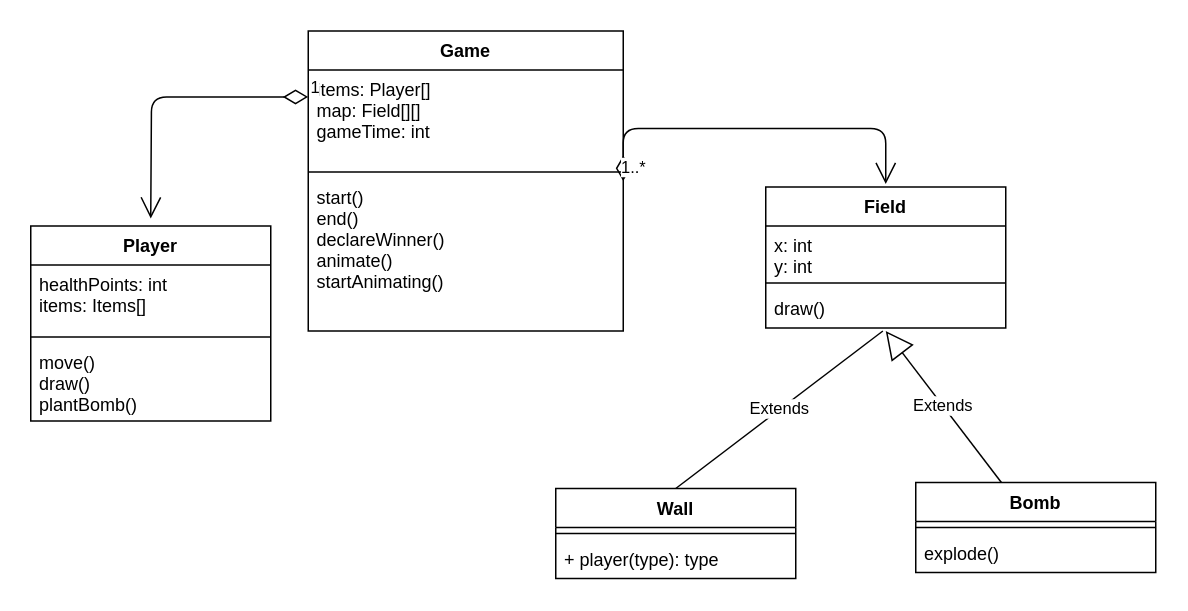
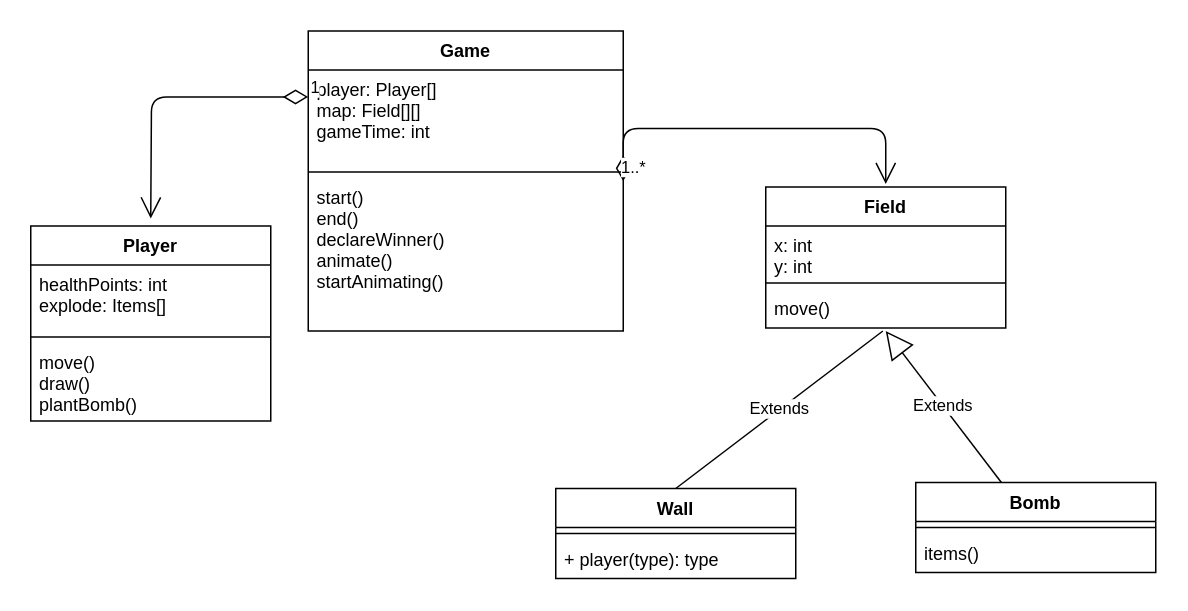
node "items: Player[] map: Field[][] gameTime: int": label "items: Player[] map: Field[][] gameTime: int" -> "player: Player[] map: Field[][] gameTime: int"
node "healthPoints: int items: Items[]": label "healthPoints: int items: Items[]" -> "healthPoints: int explode: Items[]"
node "draw()": label "draw()" -> "move()"
node "explode()": label "explode()" -> "items()"
